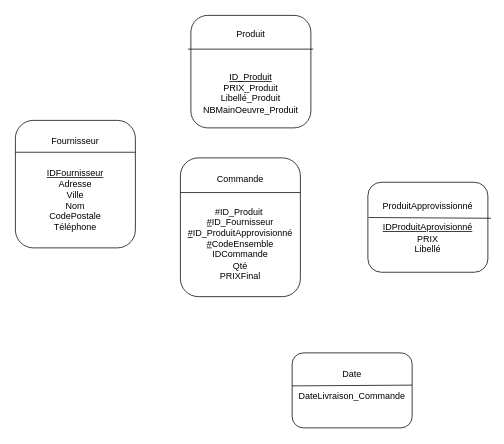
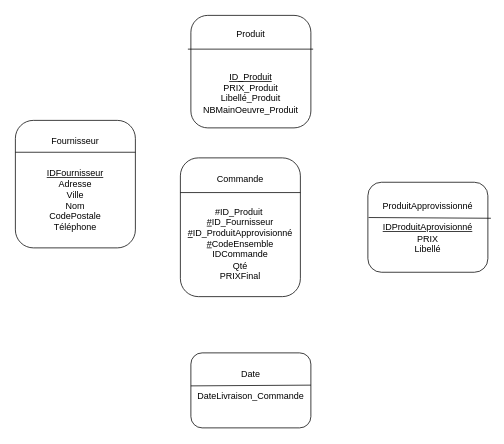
node "Date DateLivraison_Commande": moved (352, 390) -> (251, 390)
